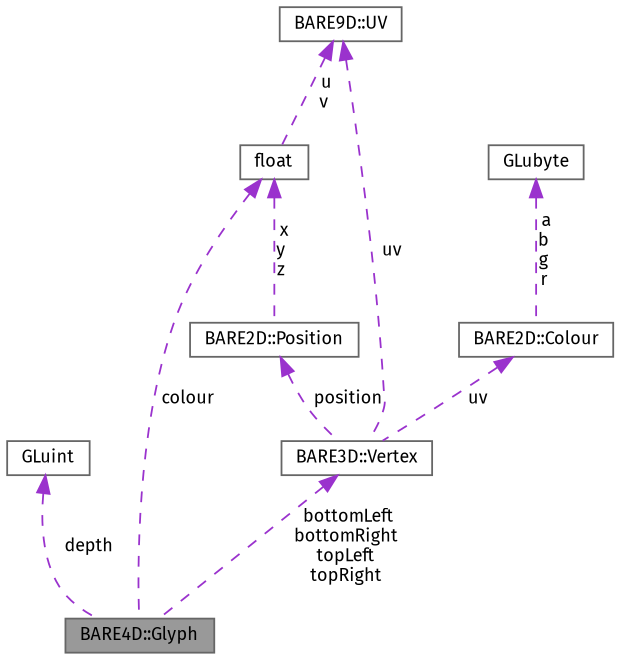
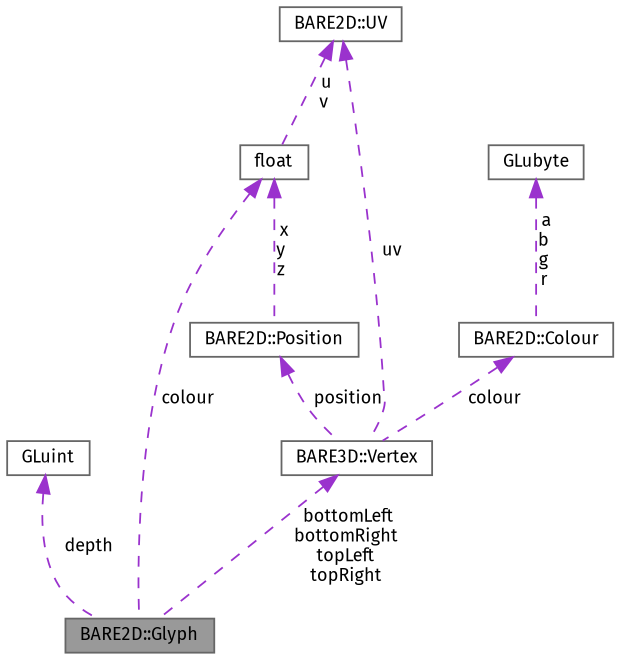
node "BARE9D::UV": label "BARE9D::UV" -> "BARE2D::UV"
edge "BARE3D::Vertex" -> "BARE2D::Colour": label " uv" -> " colour"
node "BARE4D::Glyph": label "BARE4D::Glyph" -> "BARE2D::Glyph"
